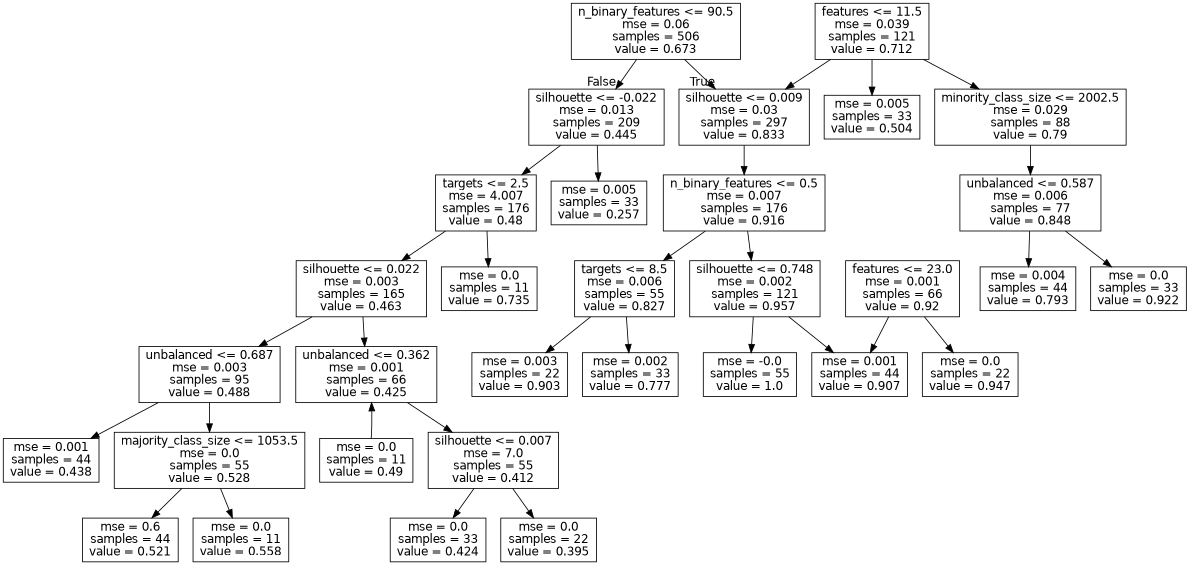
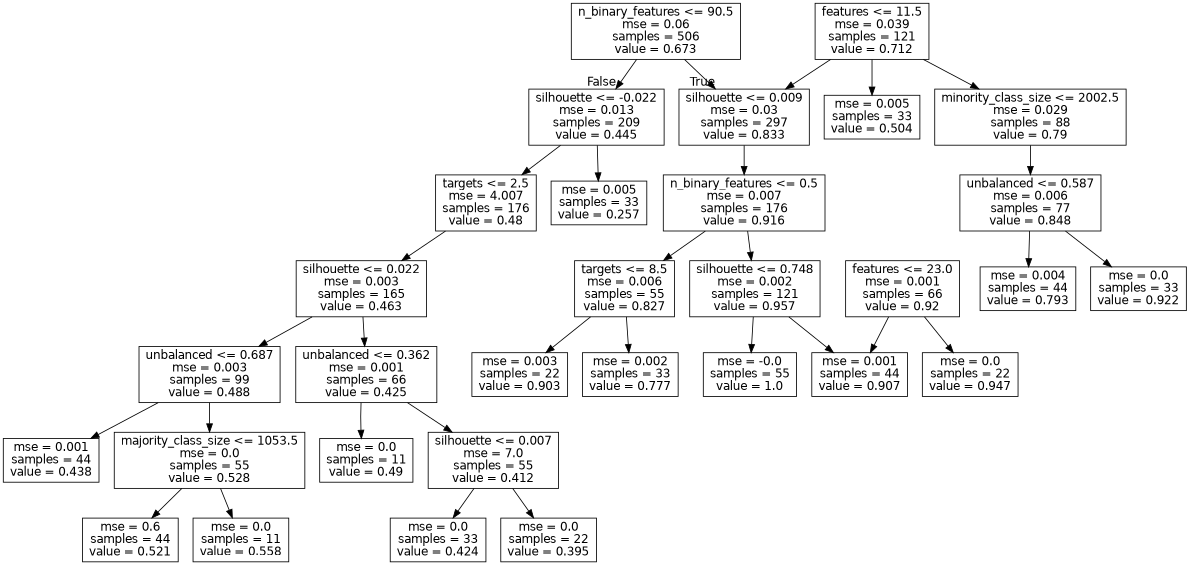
node "mse = 0.0 samples = 11 value = 0.735": removed
node "unbalanced <= 0.687 mse = 0.003 samples = 95 value = 0.488": label "unbalanced <= 0.687 mse = 0.003 samples = 95 value = 0.488" -> "unbalanced <= 0.687 mse = 0.003 samples = 99 value = 0.488"
edge "mse = 0.0 samples = 11 value = 0.49" -> "unbalanced <= 0.362 mse = 0.001 samples = 66 value = 0.425": reversed
